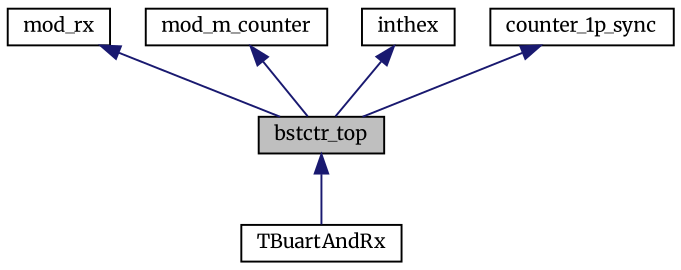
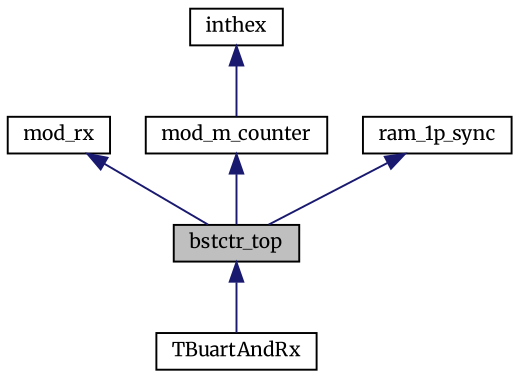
node "counter_1p_sync": label "counter_1p_sync" -> "ram_1p_sync"
edge "bstctr_top" -> "inthex": now "mod_m_counter" -> "inthex"
